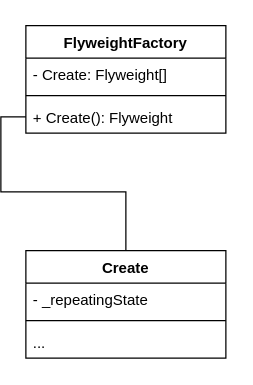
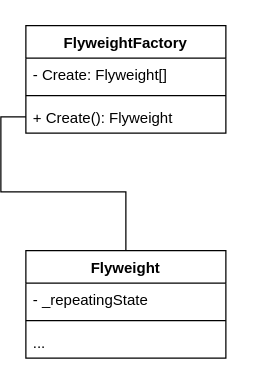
node "Create": label "Create" -> "Flyweight"
